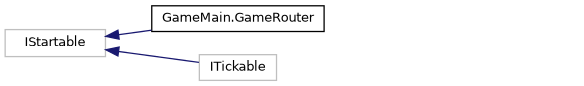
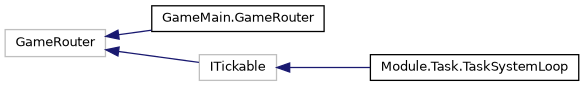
node "IStartable": label "IStartable" -> "GameRouter"
node "Module.Task.TaskSystemLoop": added
